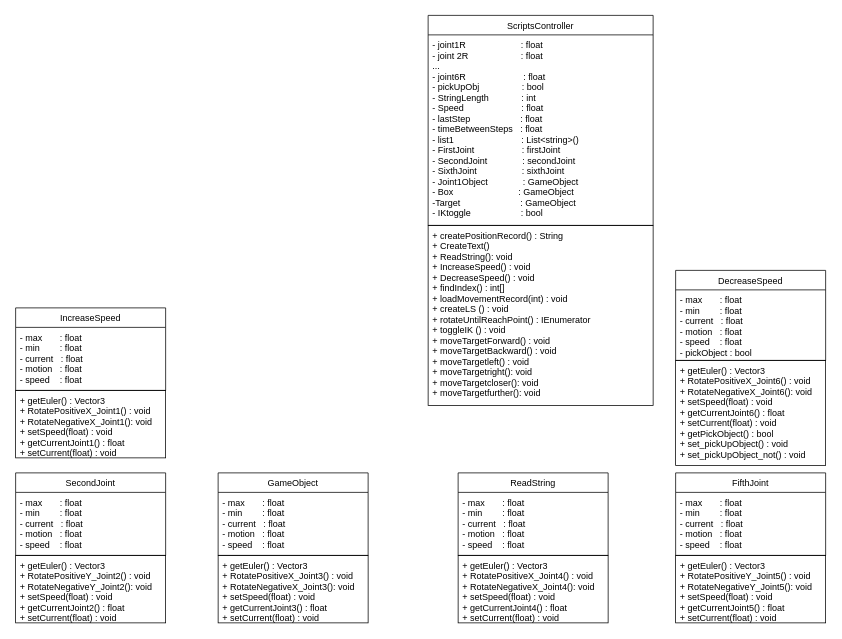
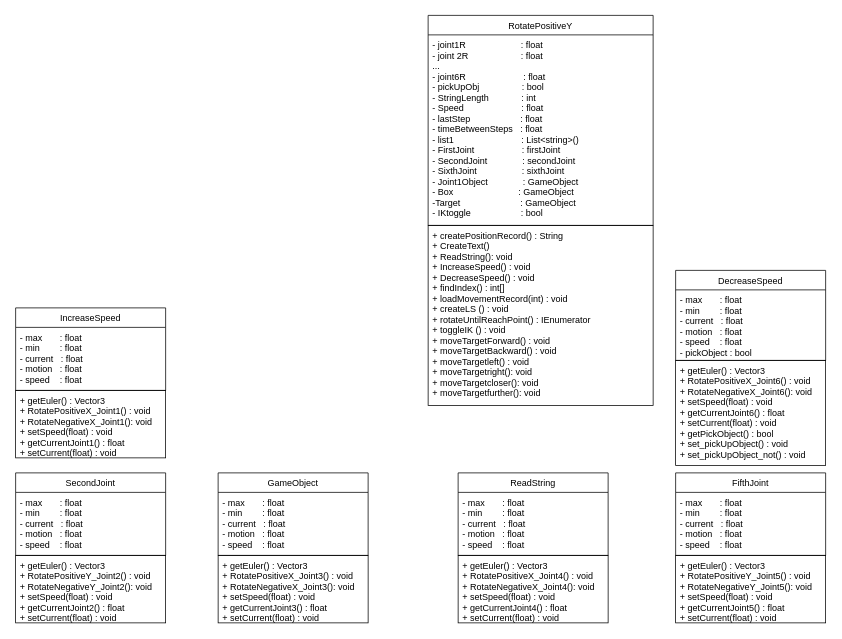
node "ScriptsController": label "ScriptsController" -> "RotatePositiveY"
